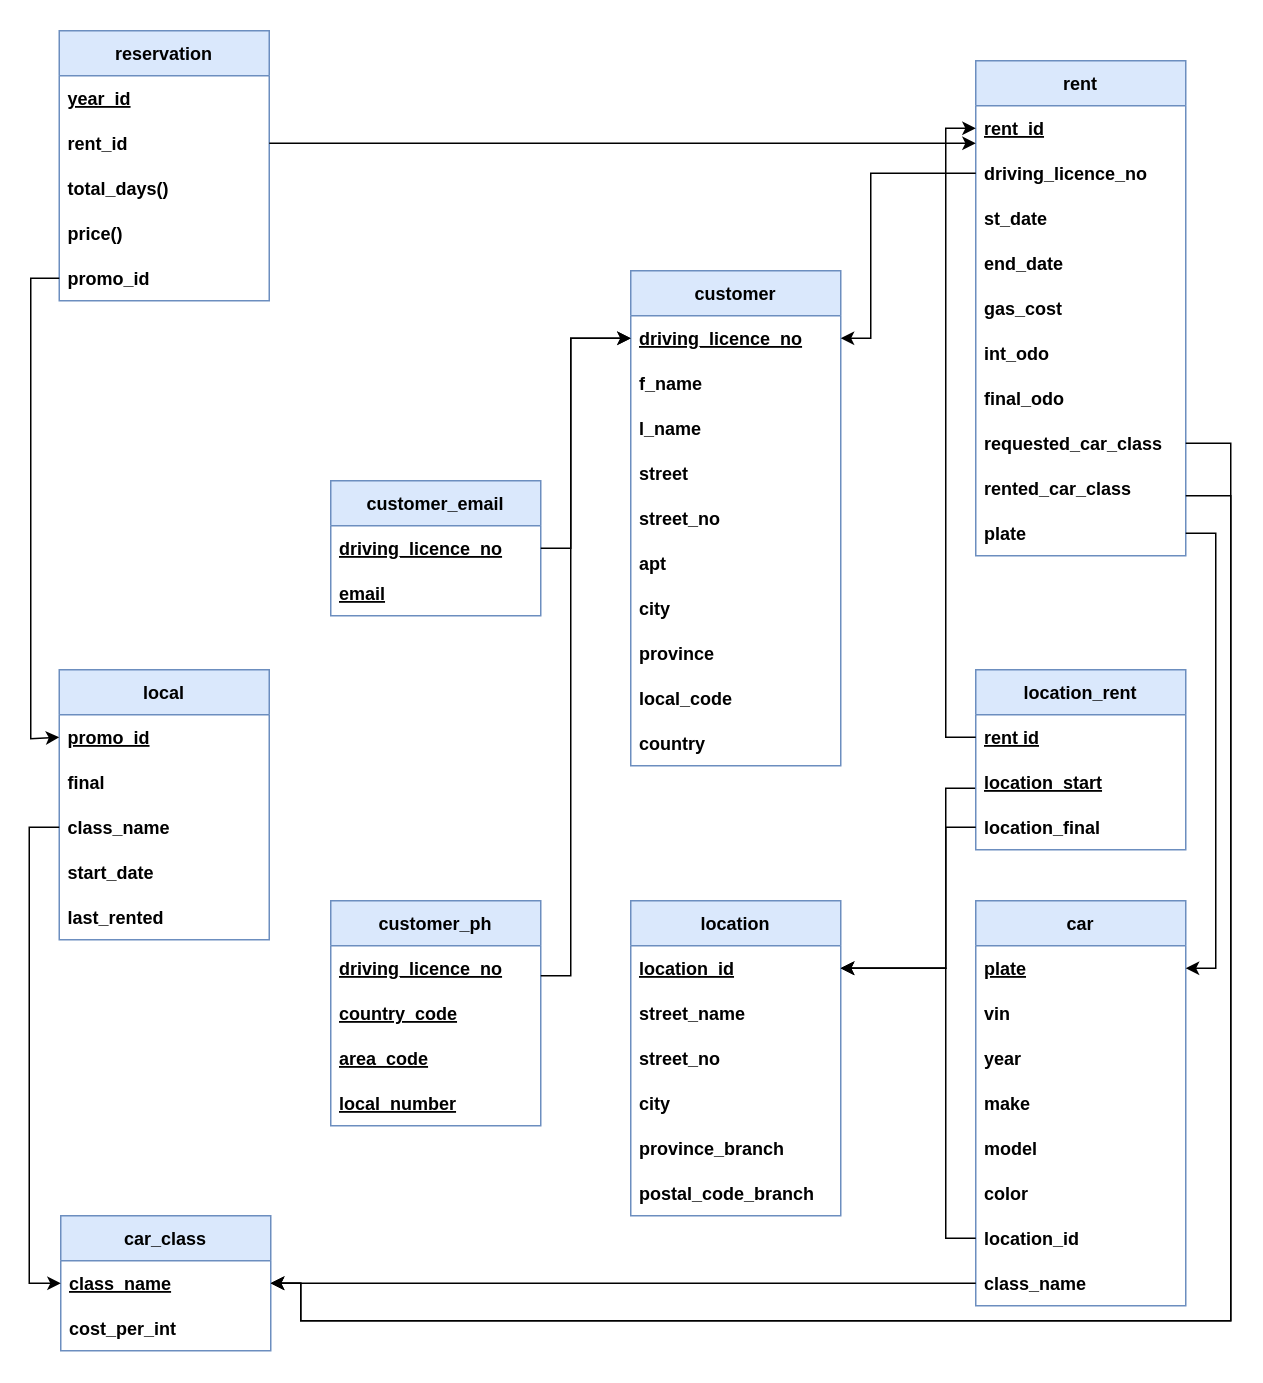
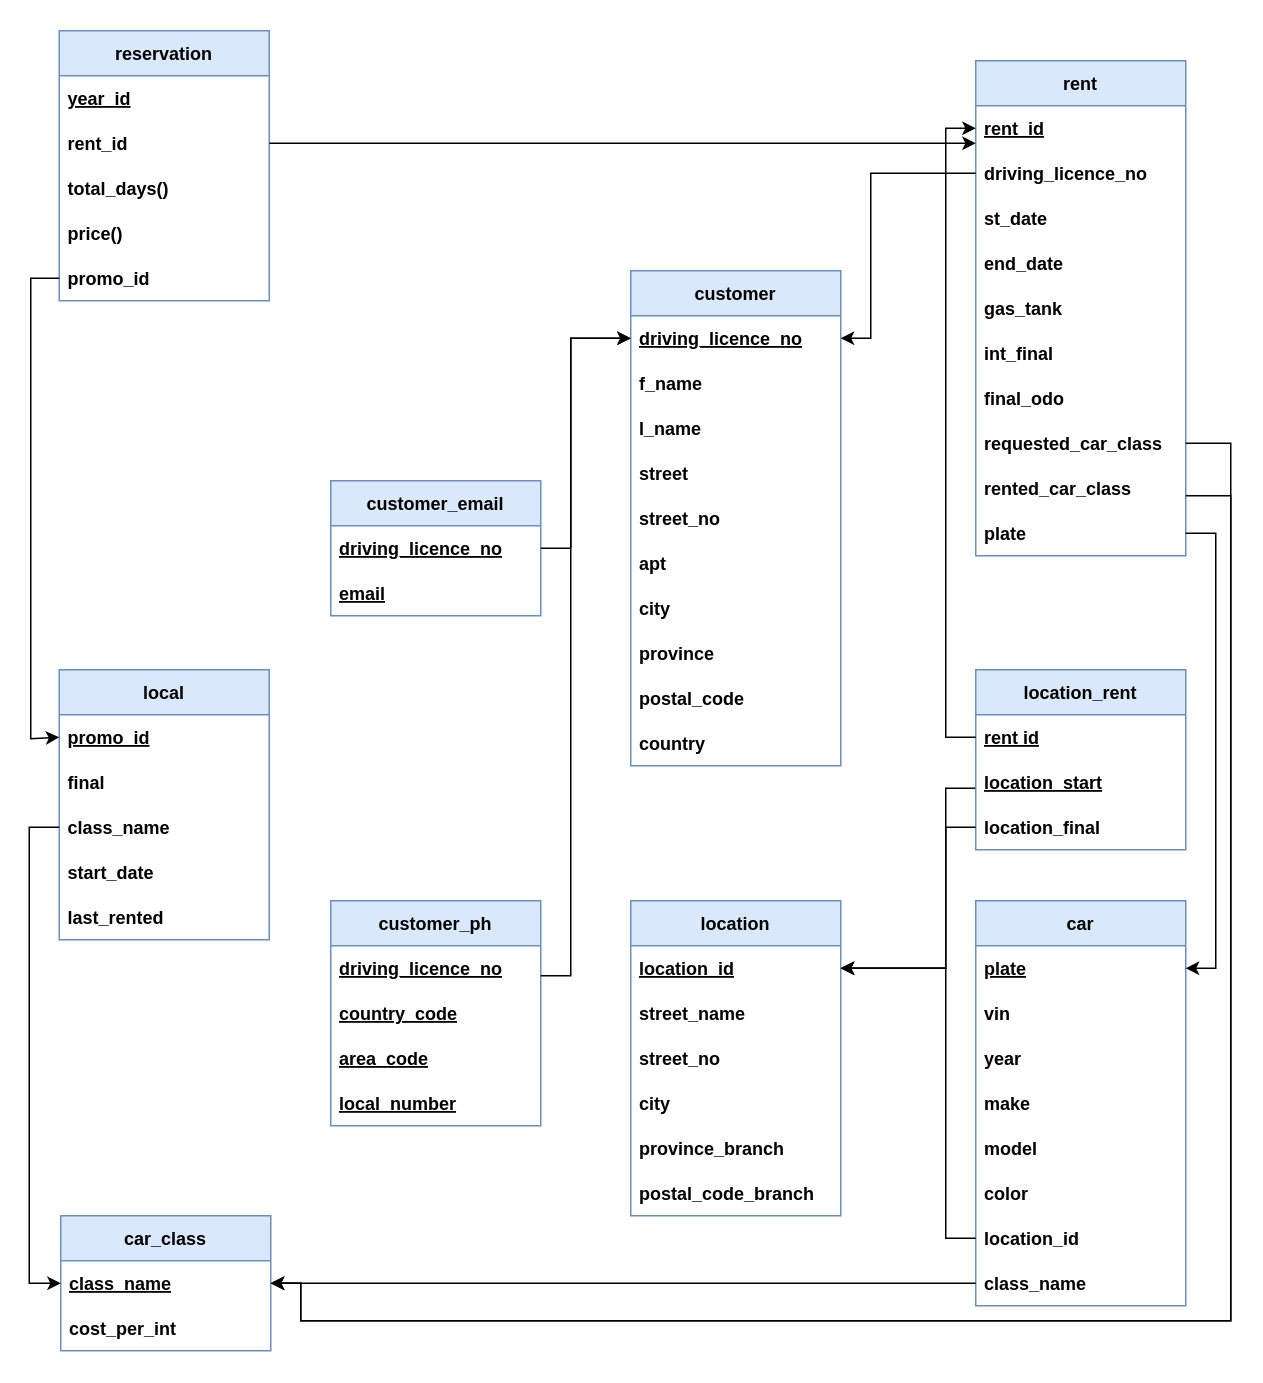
node "gas_cost": label "gas_cost" -> "gas_tank"
node "int_odo": label "int_odo" -> "int_final"
node "local_code": label "local_code" -> "postal_code"
